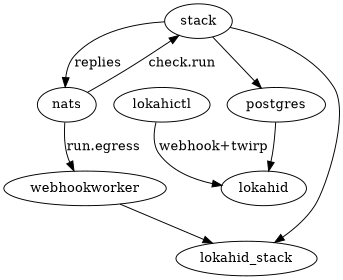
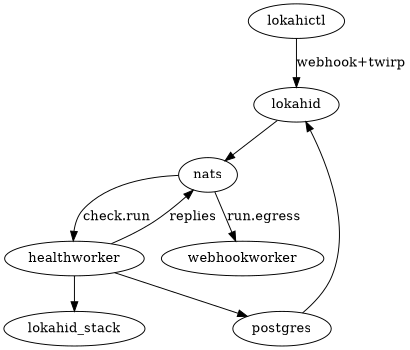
node "stack": label "stack" -> "healthworker"
edge "lokahid" -> "nats": added
edge "webhookworker" -> "lokahid_stack": removed
